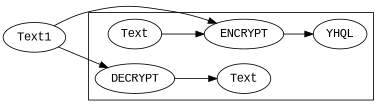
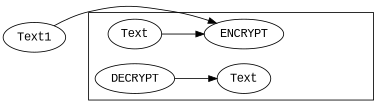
node "YHQL": removed
edge "Text1" -> "DECRYPT": removed
